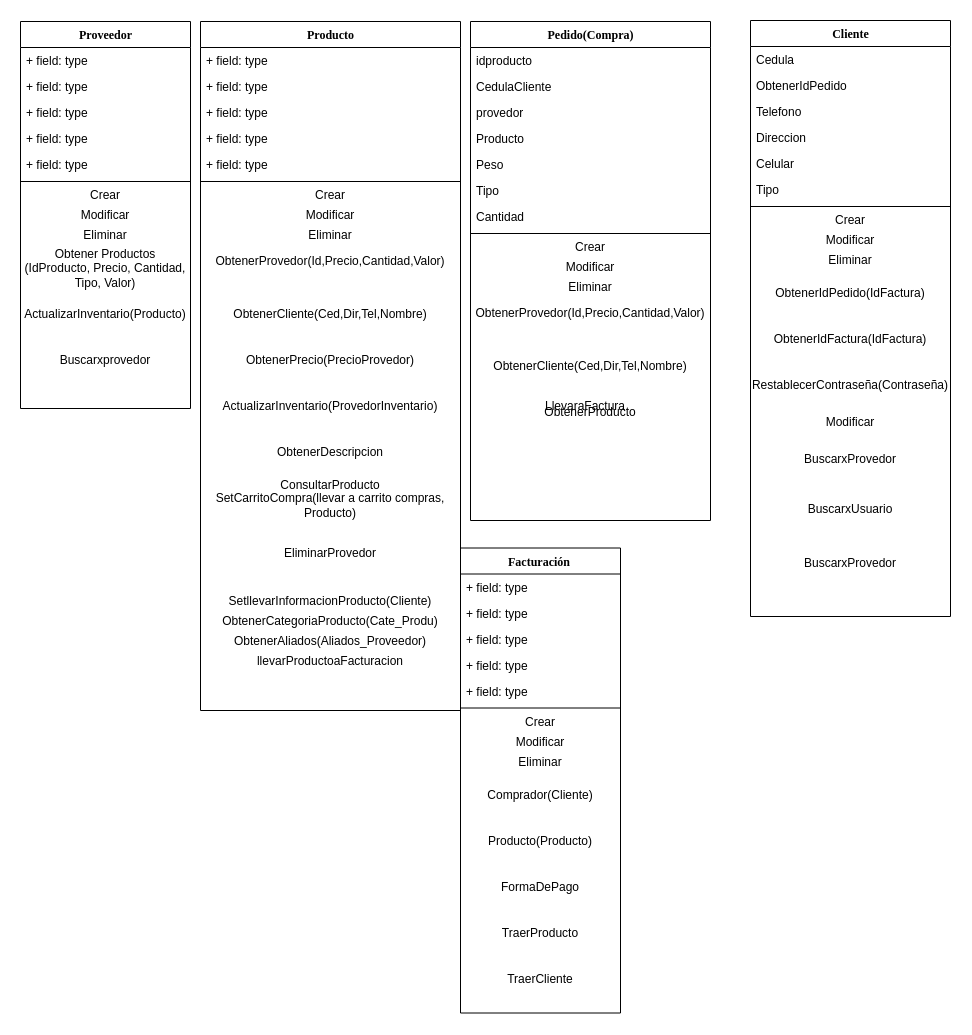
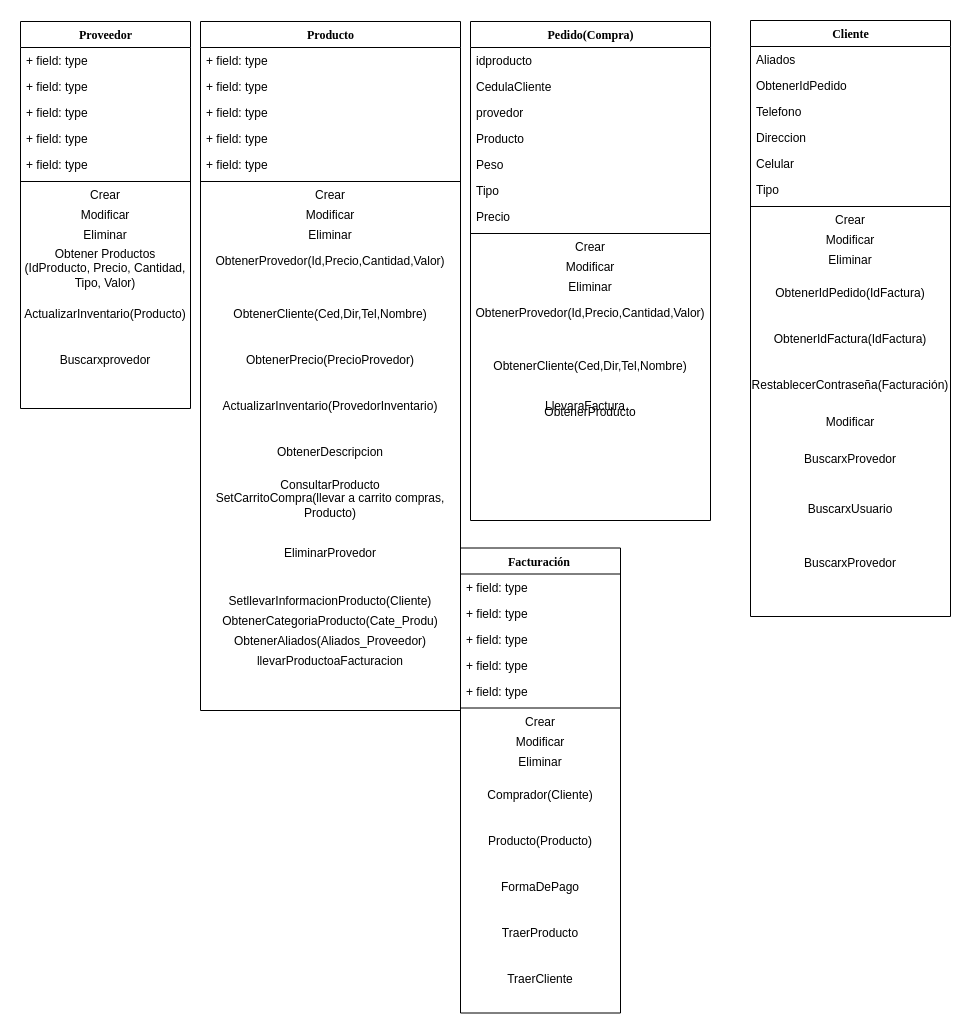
node "Cedula": label "Cedula" -> "Aliados"
node "Cantidad": label "Cantidad" -> "Precio"
node "RestablecerContraseña(Contraseña)": label "RestablecerContraseña(Contraseña)" -> "RestablecerContraseña(Facturación)"
